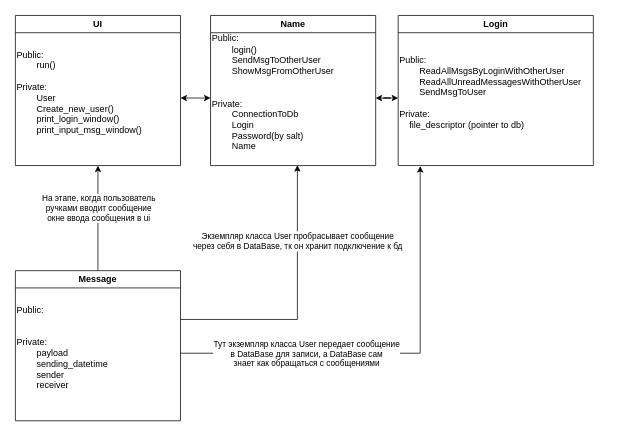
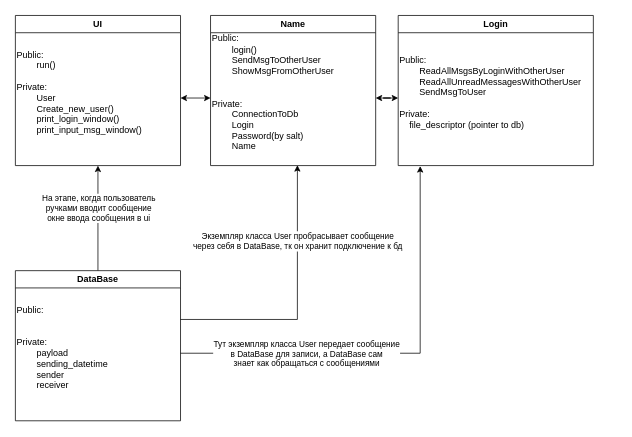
node "Message": label "Message" -> "DataBase"
